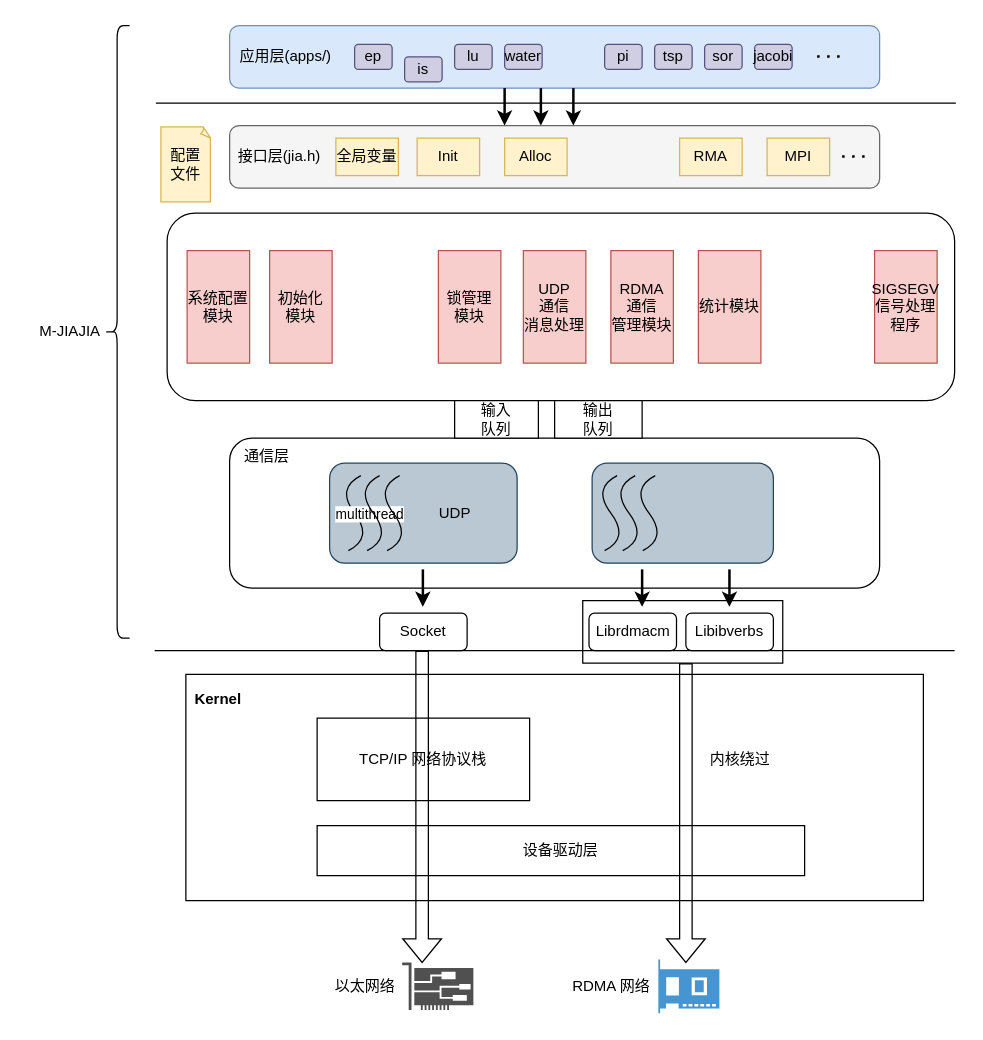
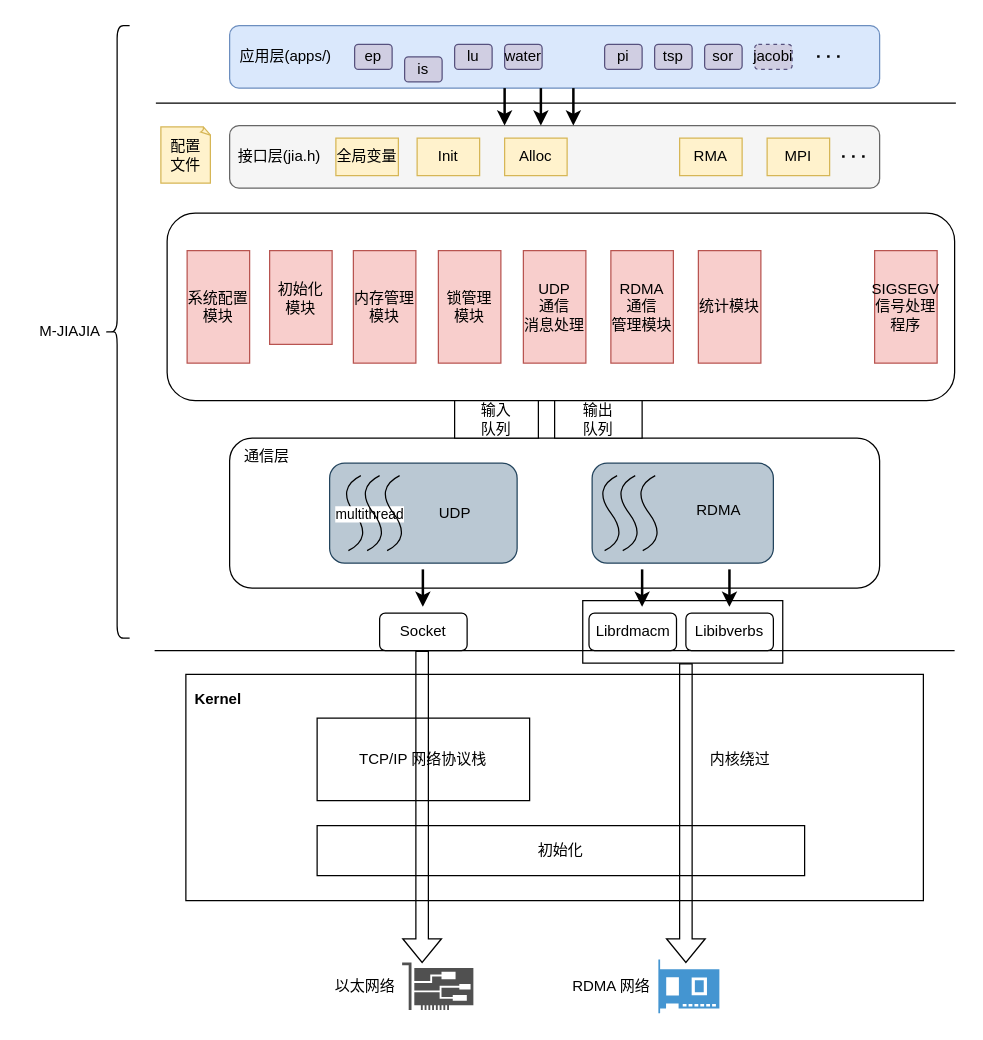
node "jacobi": style solid -> dashed
node "配置 文件": size 50x75 -> 50x56
node "初始化 模块": size 63x113 -> 63x94
node "内存管理模块": added
node "RDMA": added
node "设备驱动层": label "设备驱动层" -> "初始化"
